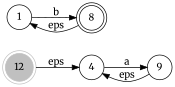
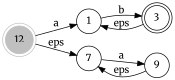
node "8": label "8" -> "3"
edge "12" -> "1": added, label "a"
node "4": label "4" -> "7"
